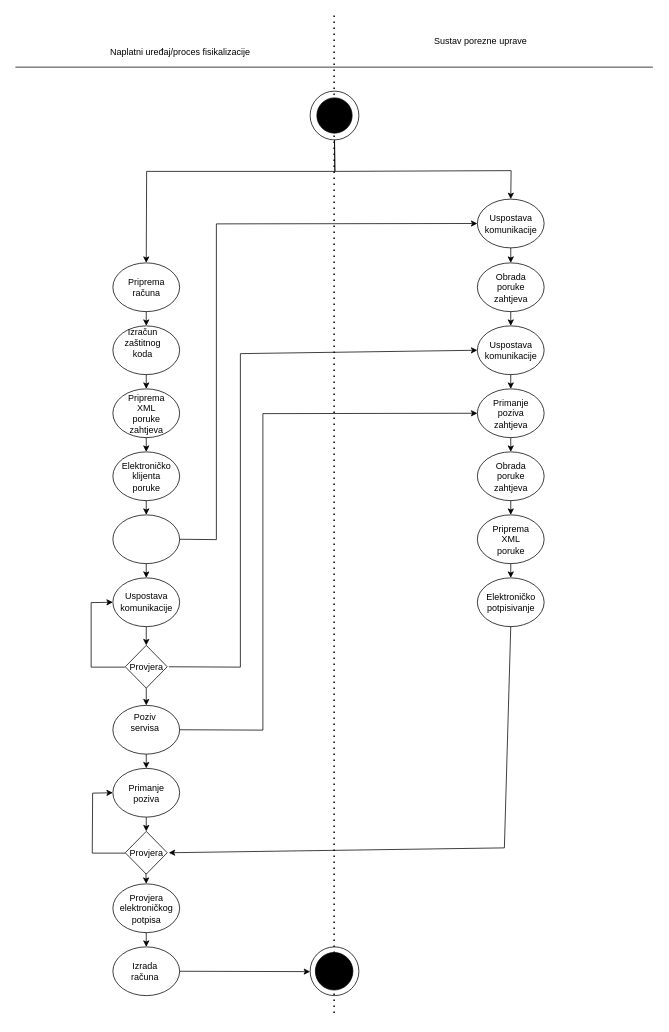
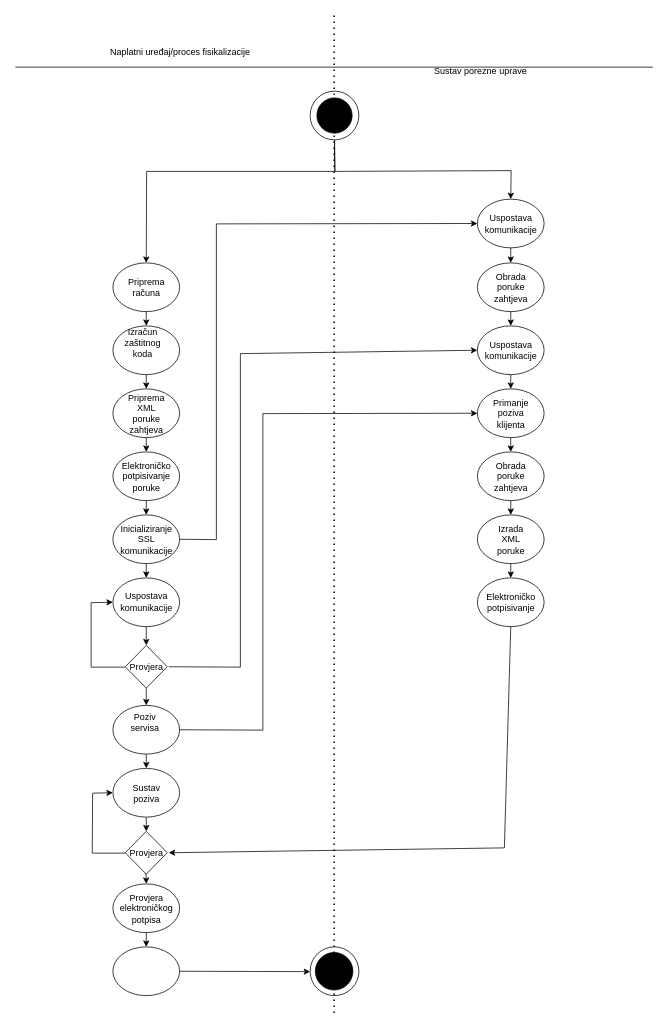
node "Sustav porezne uprave": moved (481, 41) -> (481, 71)
node "Primanje poziva zahtjeva": label "Primanje poziva zahtjeva" -> "Primanje poziva klijenta"
node "Elektroničko klijenta poruke": label "Elektroničko klijenta poruke" -> "Elektroničko potpisivanje poruke"
node "Inicializiranje SSL komunikacije": added
node "Priprema XML poruke": label "Priprema XML poruke" -> "Izrada XML poruke"
node "Primanje poziva": label "Primanje poziva" -> "Sustav poziva"
node "Izrada računa": removed
